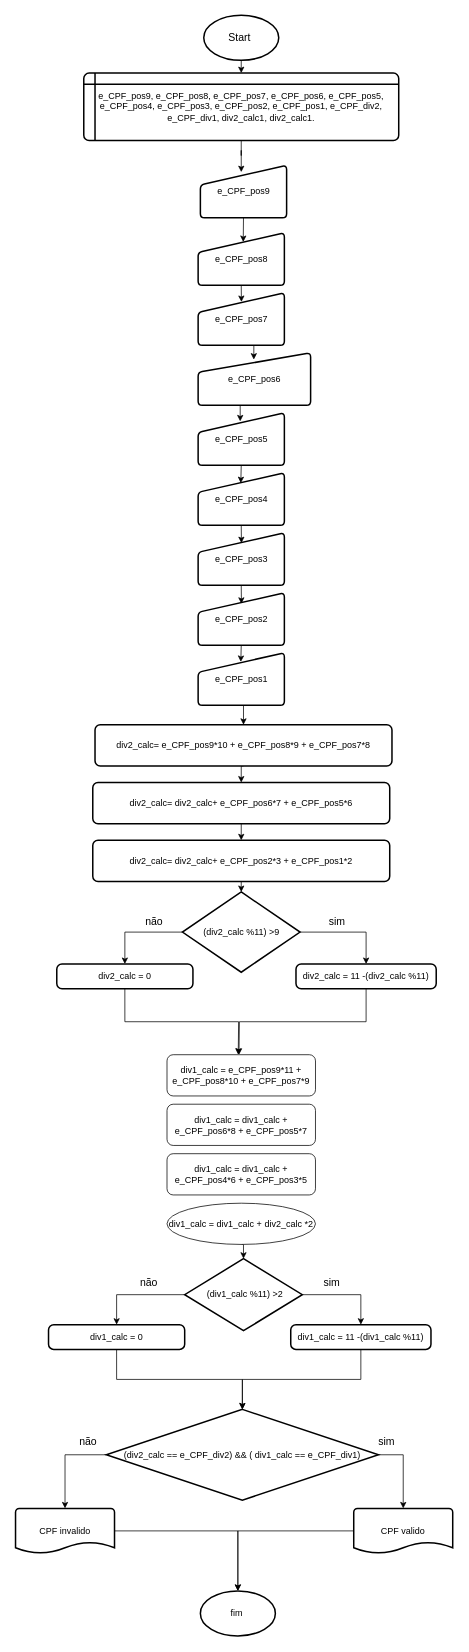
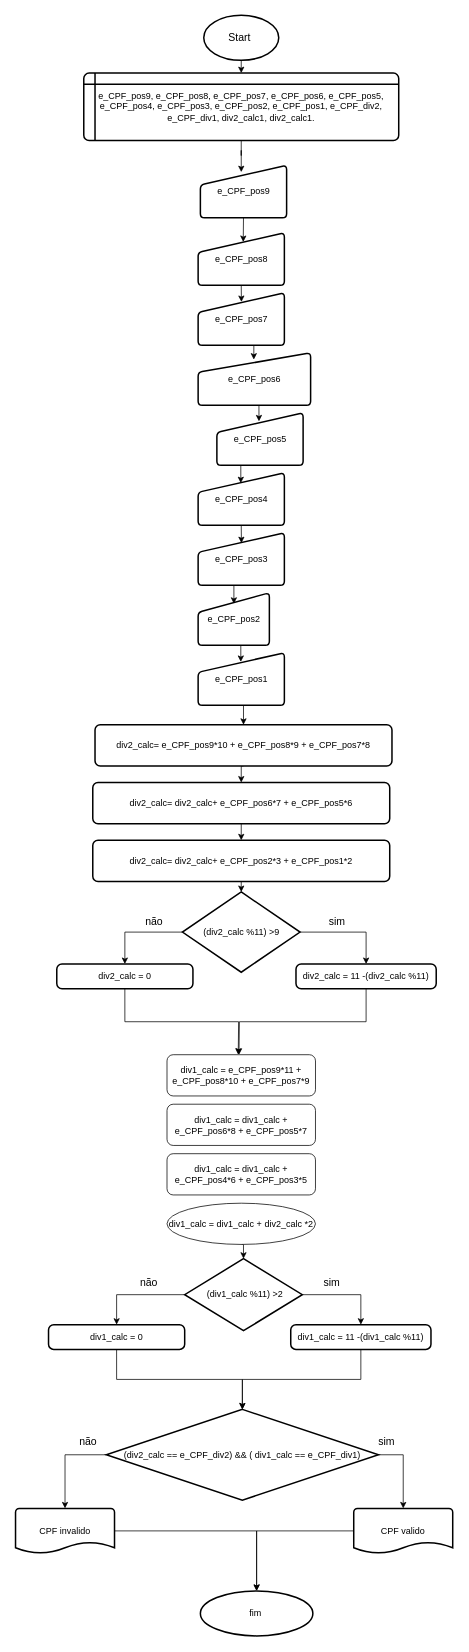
node "e_CPF_pos5": moved (241, 439) -> (260, 439)
node "e_CPF_pos2": size 86x53 -> 71x53
node "fim": size 75x45 -> 113x45
